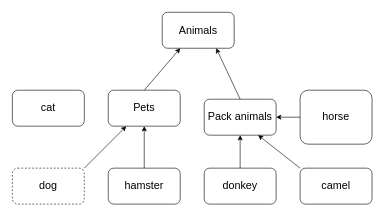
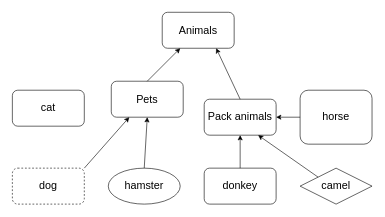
node "Pets": moved (144, 108) -> (147, 99)
node "hamster": shape rounded rectangle -> ellipse
node "camel": shape rounded rectangle -> diamond
